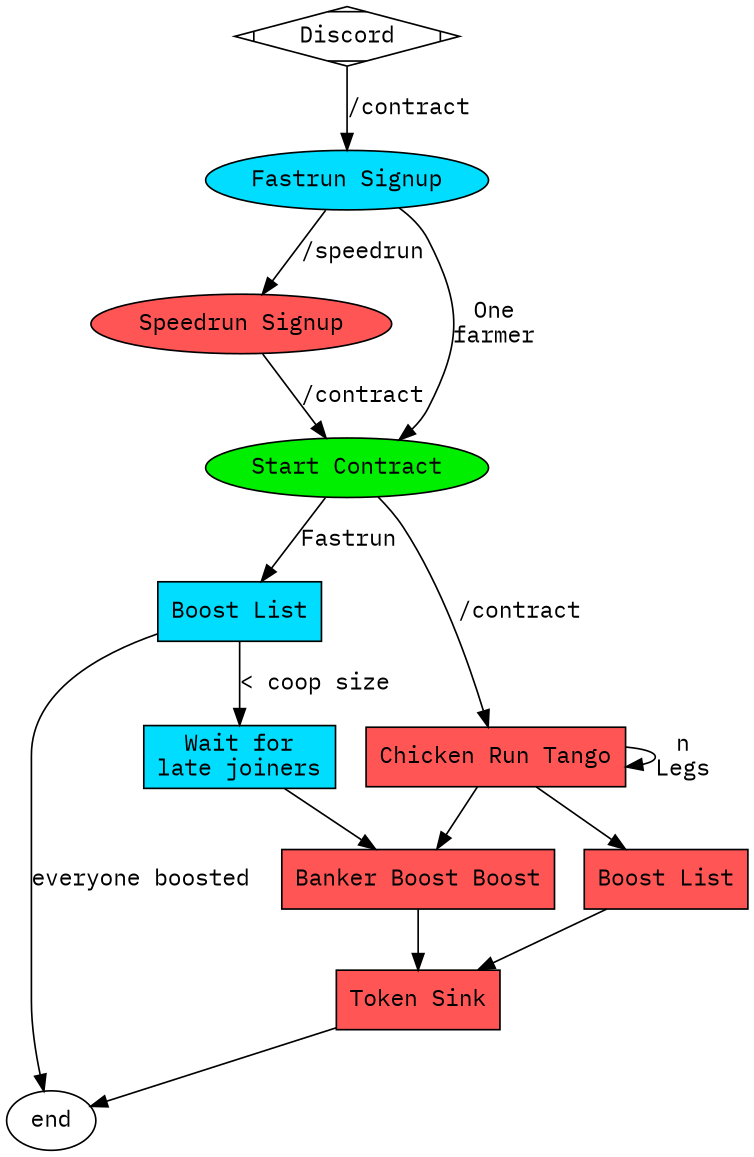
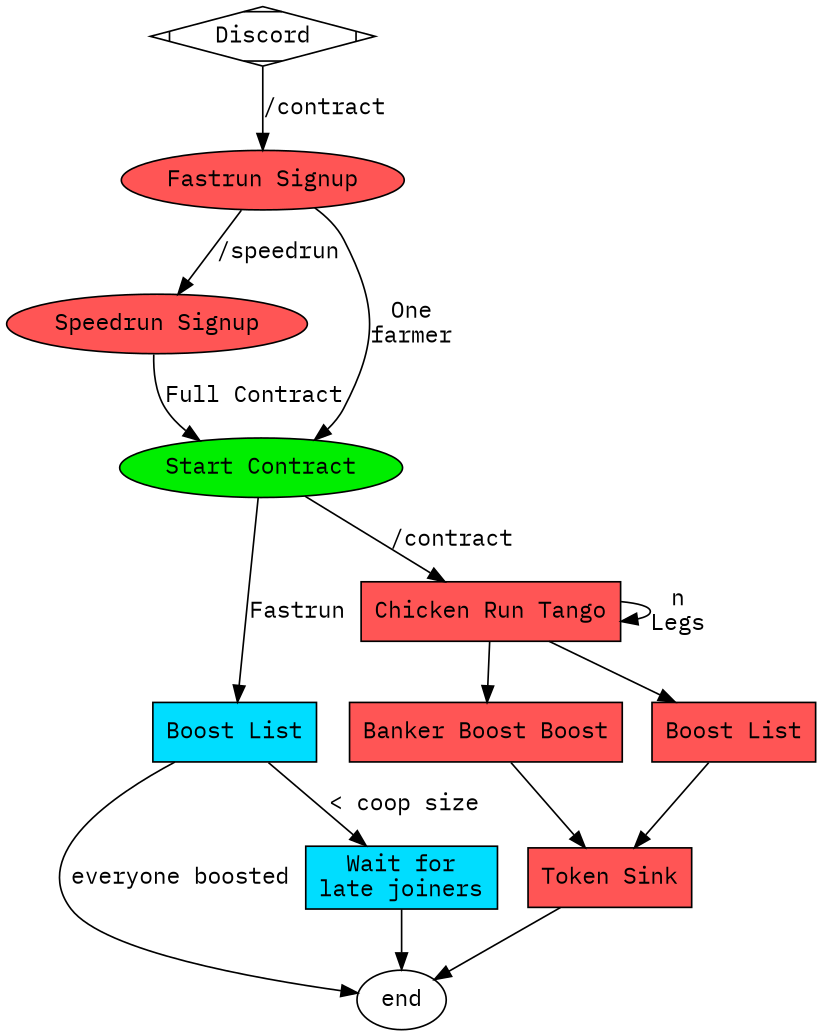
node "Fastrun Signup": fillcolor #00ddff -> #ff5555
edge "Speedrun Signup" -> "Start Contract": label "/contract" -> "Full Contract"
edge "Wait for late joiners" -> "Banker Boost Boost": now "Wait for late joiners" -> "end"
